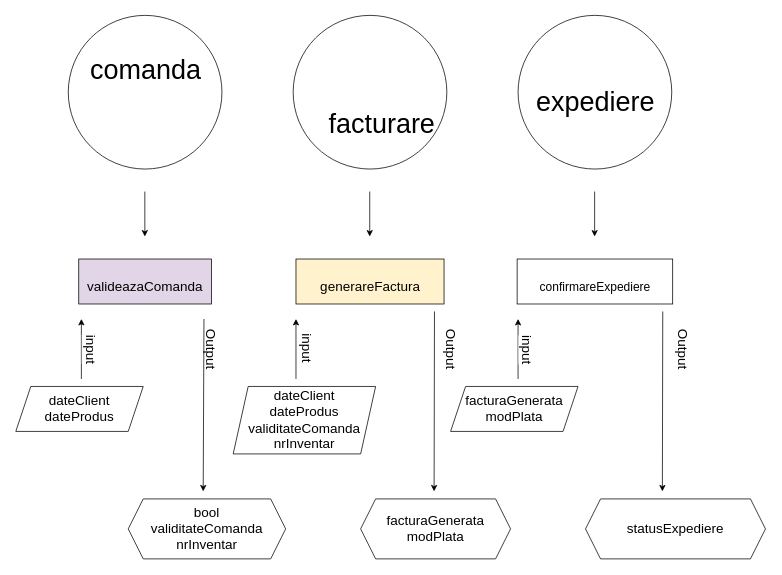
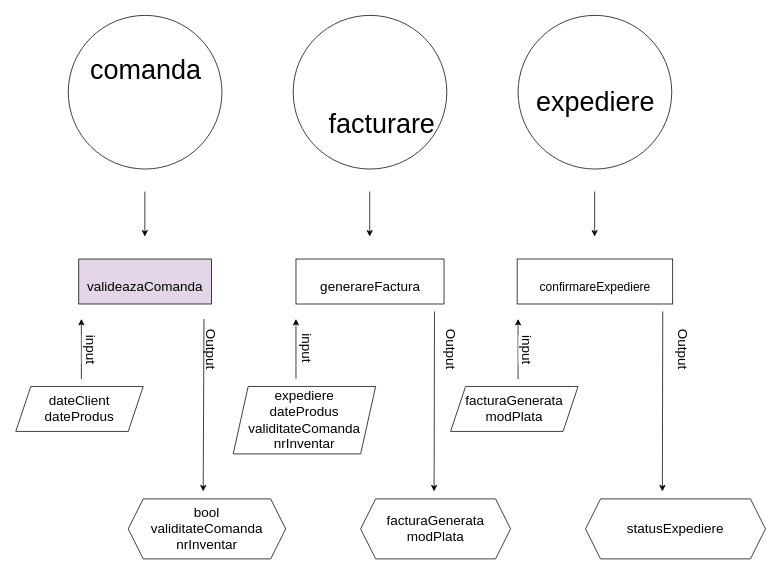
node "generareFactura": fillcolor #fff2cc -> #ffffff
node "dateClient dateProdus validitateComanda nrInventar": label "dateClient dateProdus validitateComanda nrInventar" -> "expediere dateProdus validitateComanda nrInventar"
